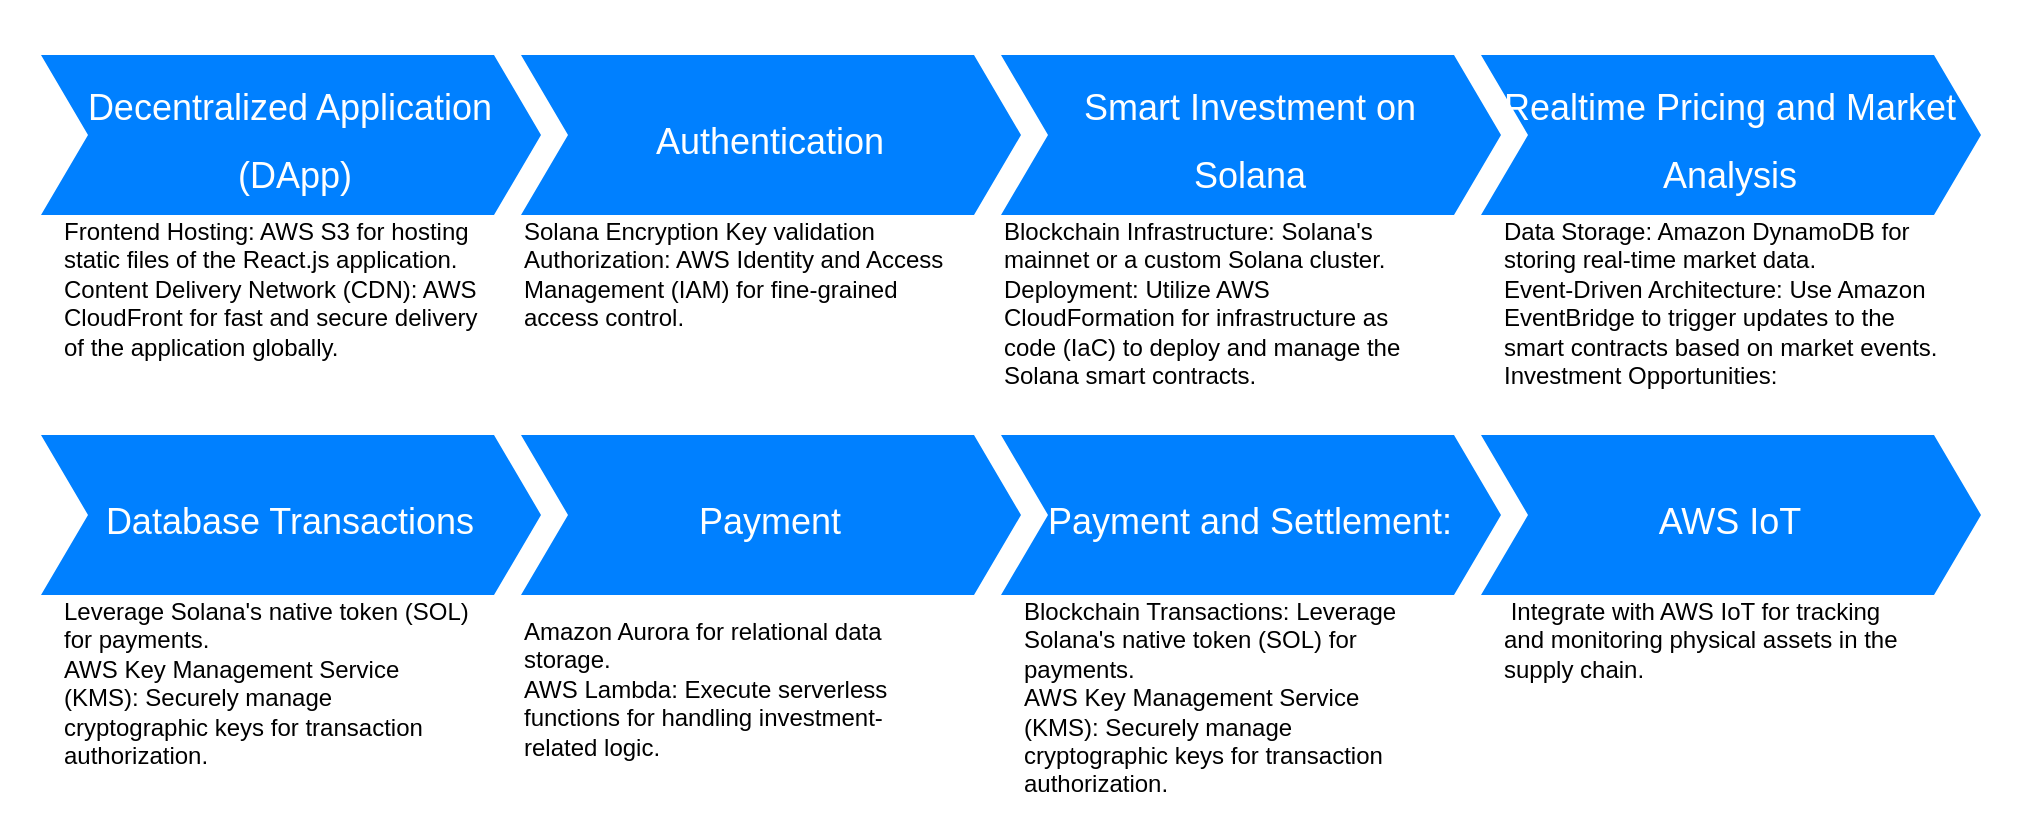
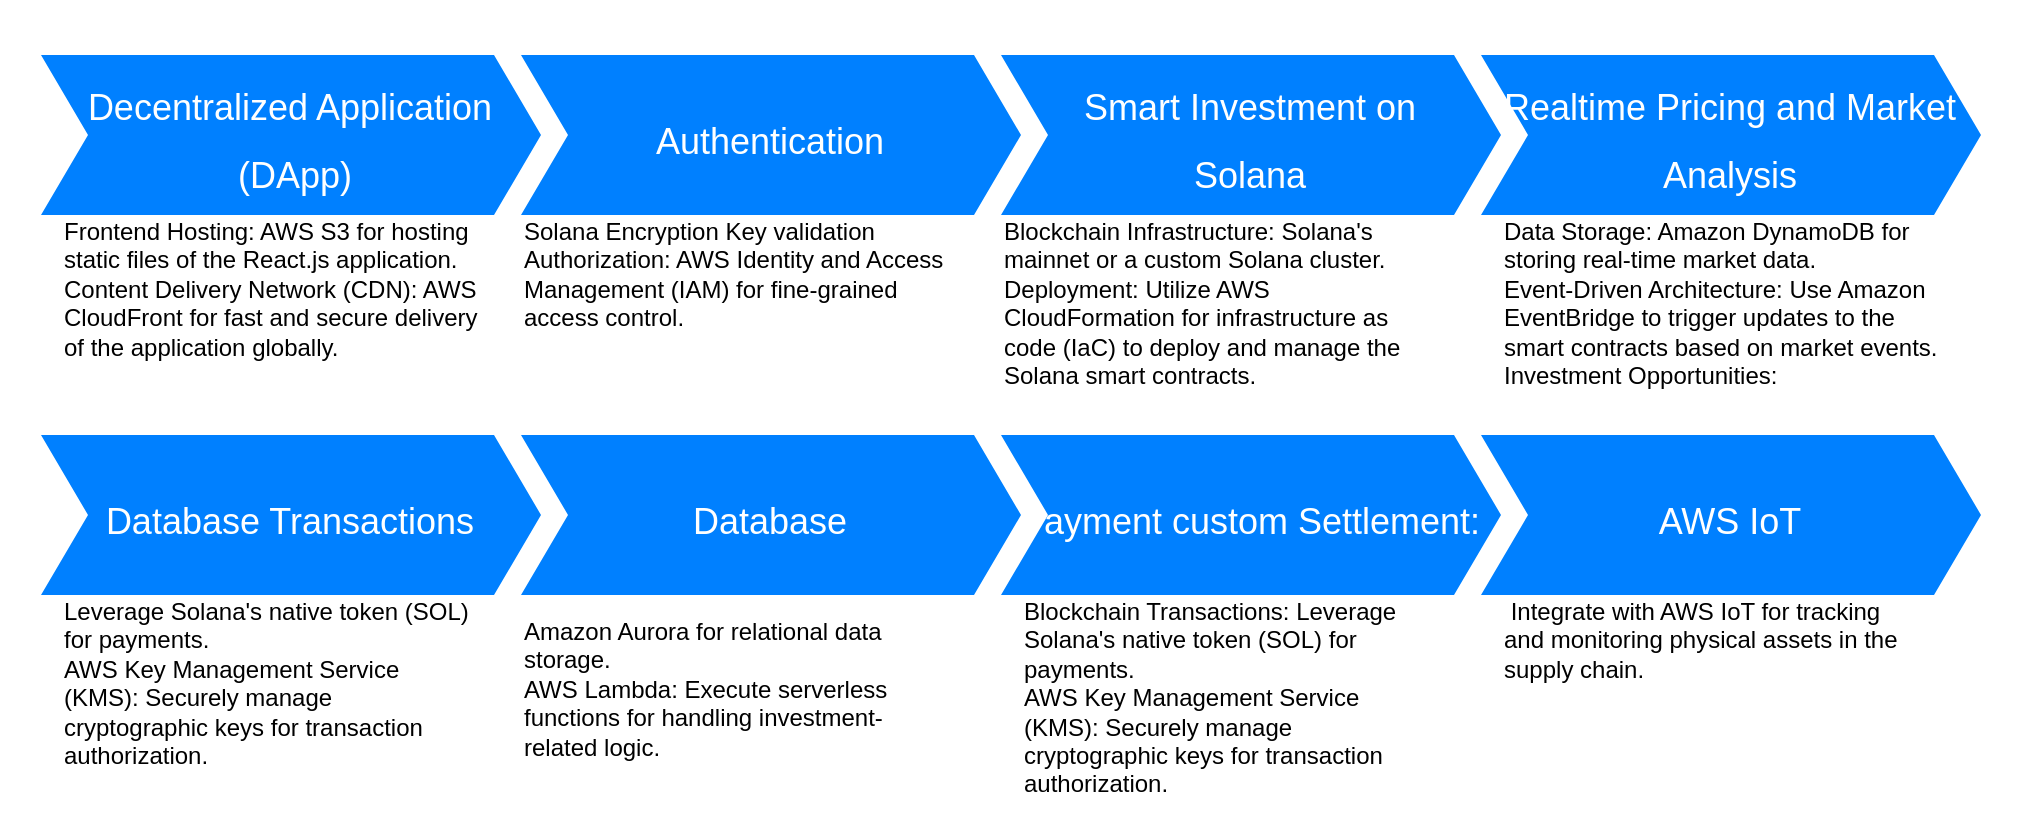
node "Payment": label "Payment" -> "Database"
node "Payment and Settlement:": label "Payment and Settlement:" -> "Payment custom Settlement:"
